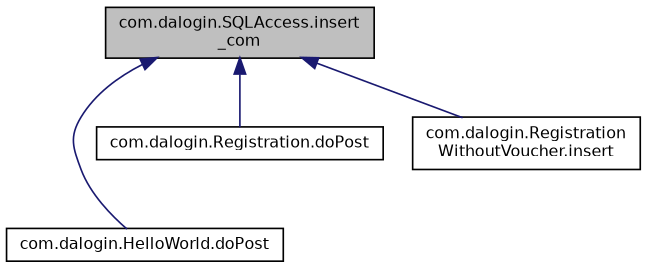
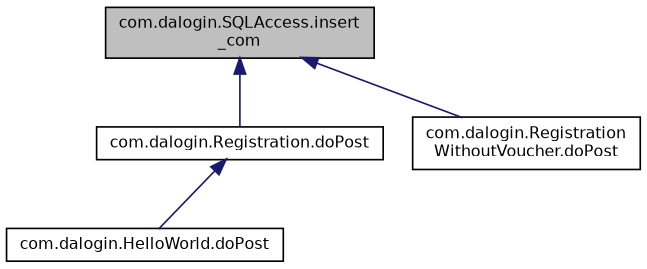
edge "com.dalogin.HelloWorld.doPost" -> "com.dalogin.SQLAccess.insert _com": now "com.dalogin.HelloWorld.doPost" -> "com.dalogin.Registration.doPost"
node "com.dalogin.Registration WithoutVoucher.insert": label "com.dalogin.Registration WithoutVoucher.insert" -> "com.dalogin.Registration WithoutVoucher.doPost"
